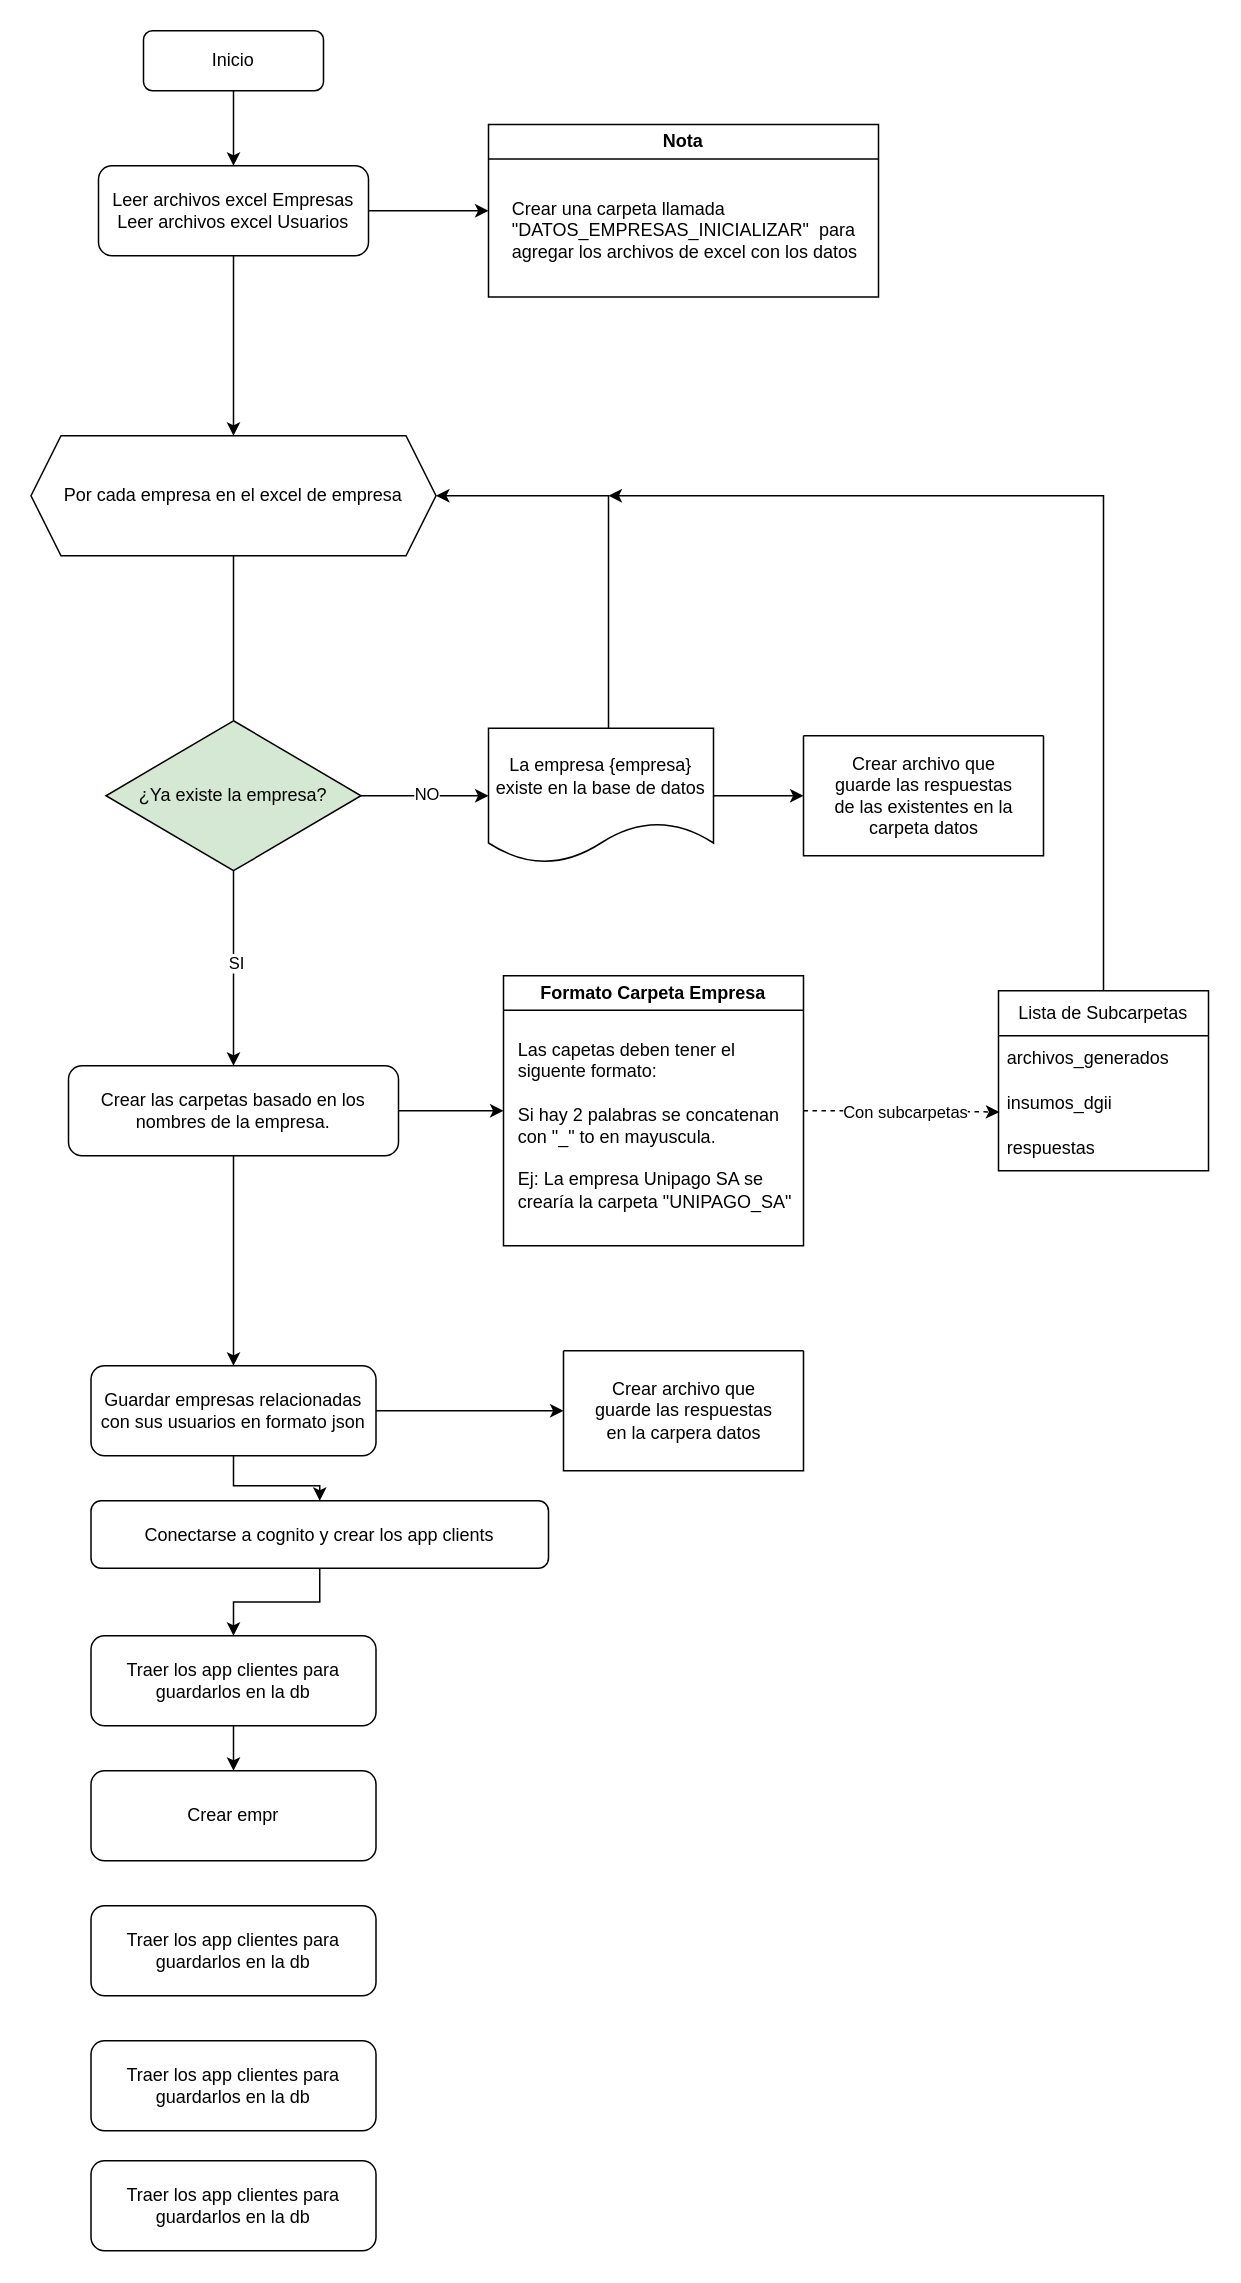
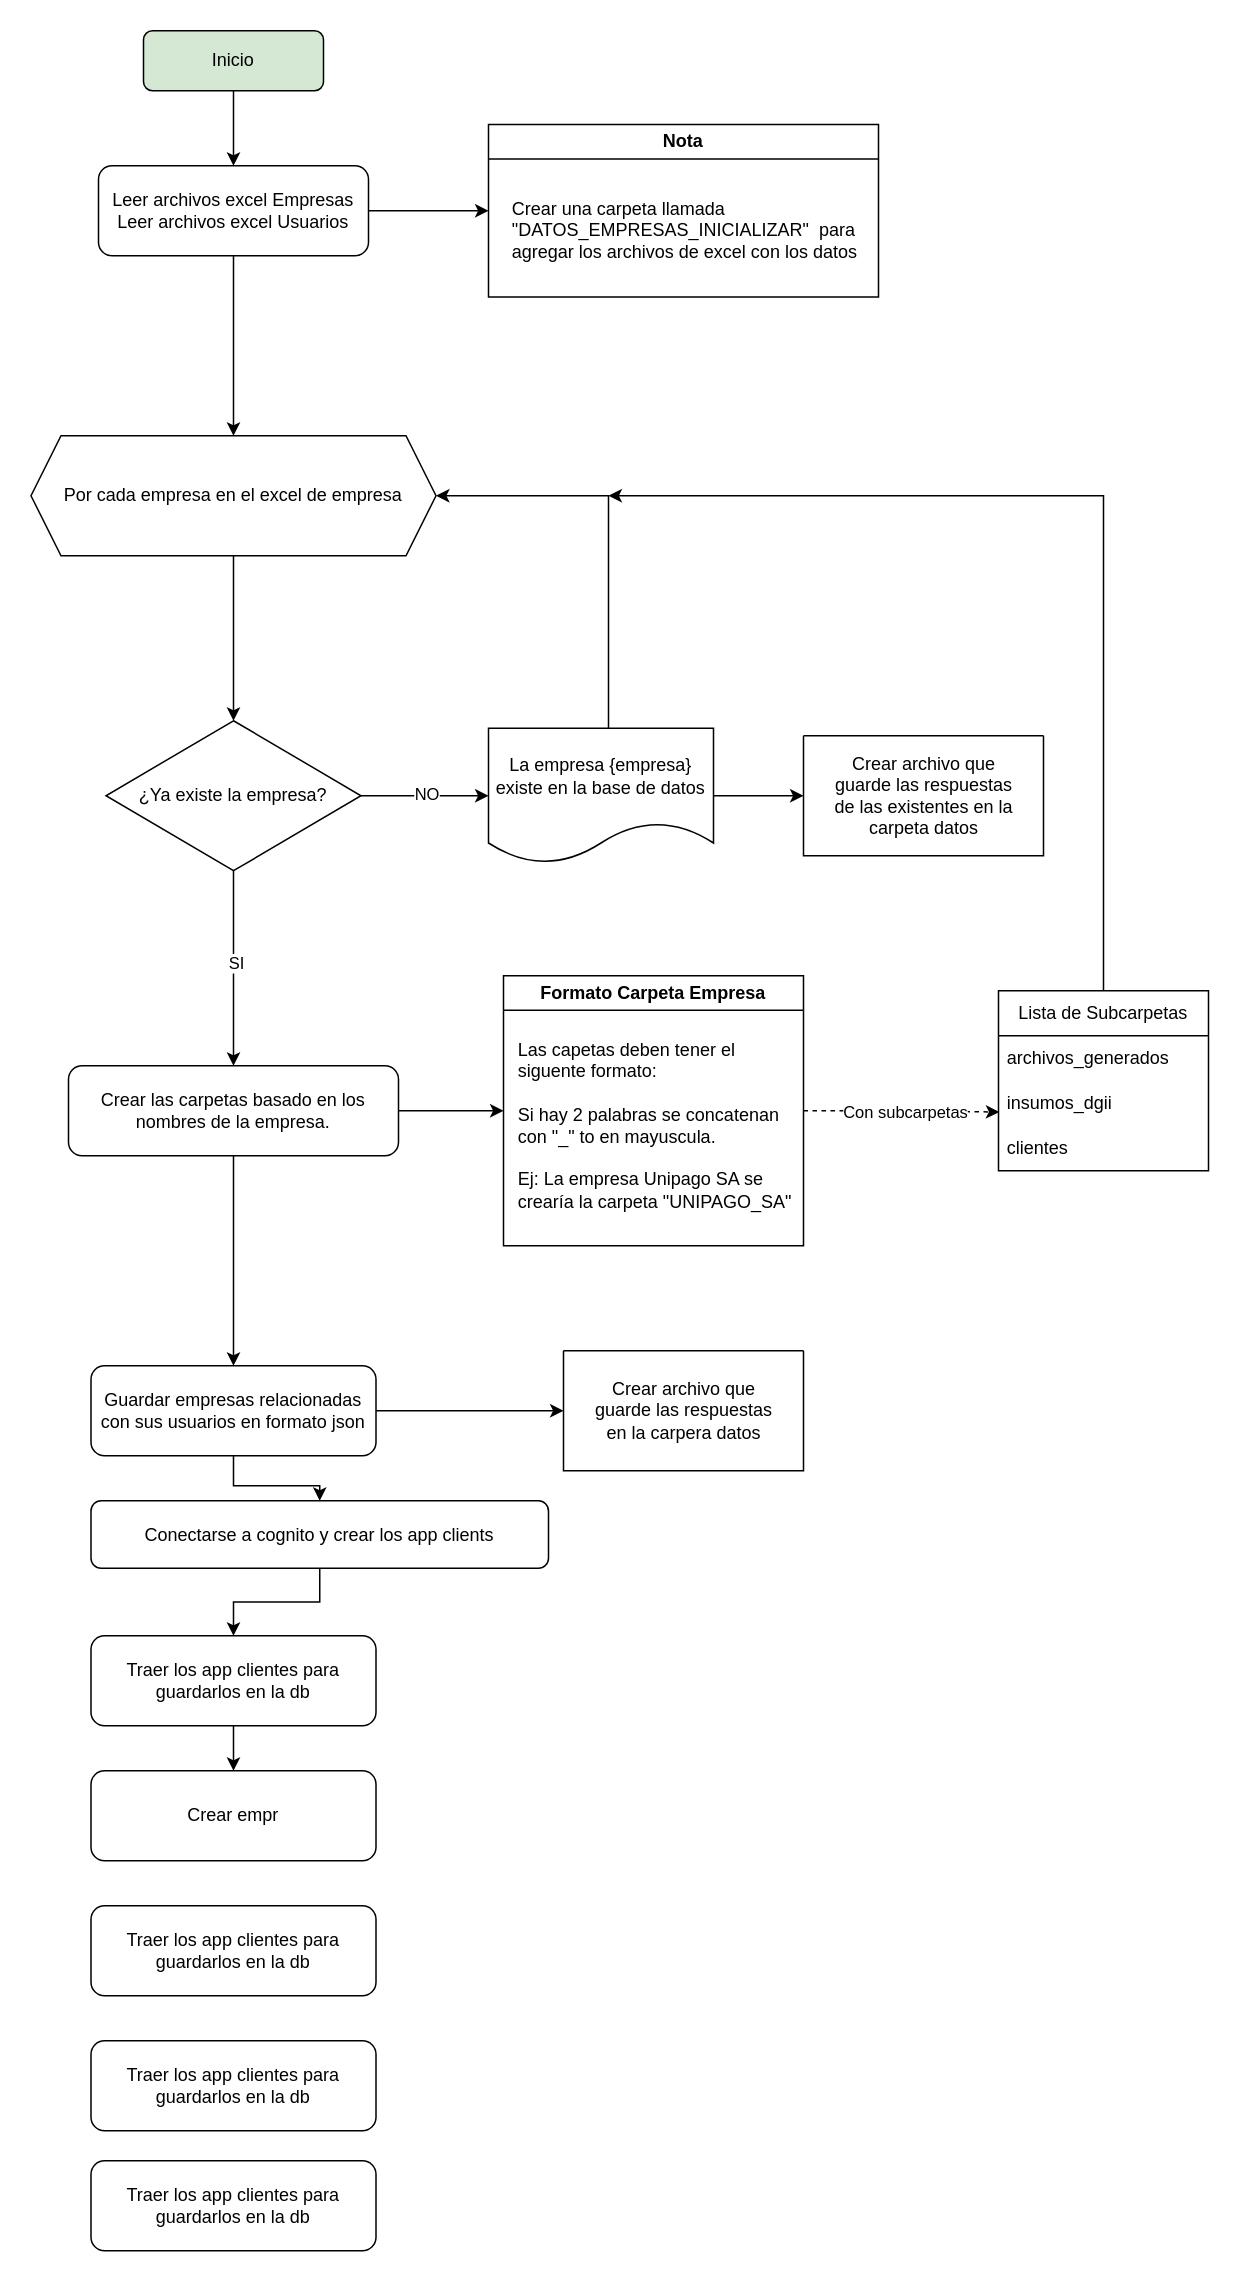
node "Inicio": fillcolor #ffffff -> #d5e8d4
edge "Por cada empresa en el excel de empresa" -- "¿Ya existe la empresa?": arrowhead none -> classic
node "¿Ya existe la empresa?": fillcolor #d5e8d4 -> #ffffff
node "respuestas": label "respuestas" -> "clientes"
